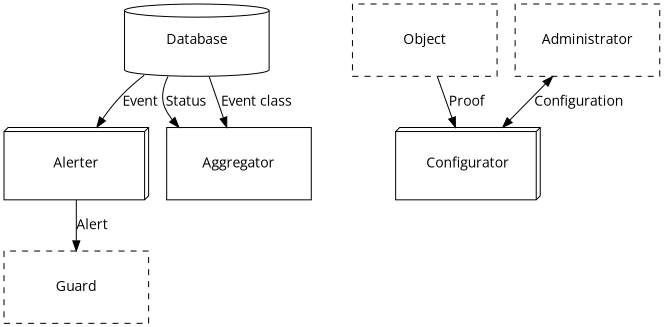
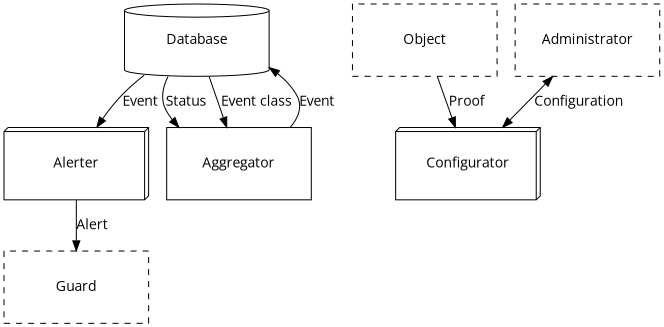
edge "Aggregator" -> "Database": added, label "Event"
